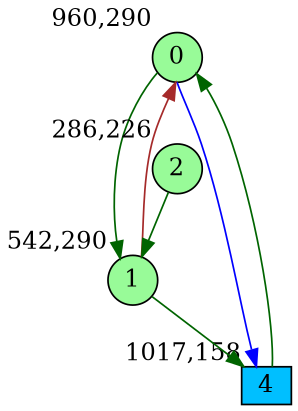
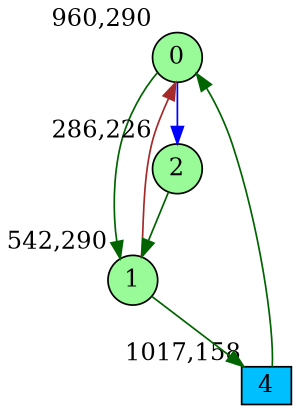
edge "0 960,290" -> "4 1017,158": now "0 960,290" -> "2 286,226"
